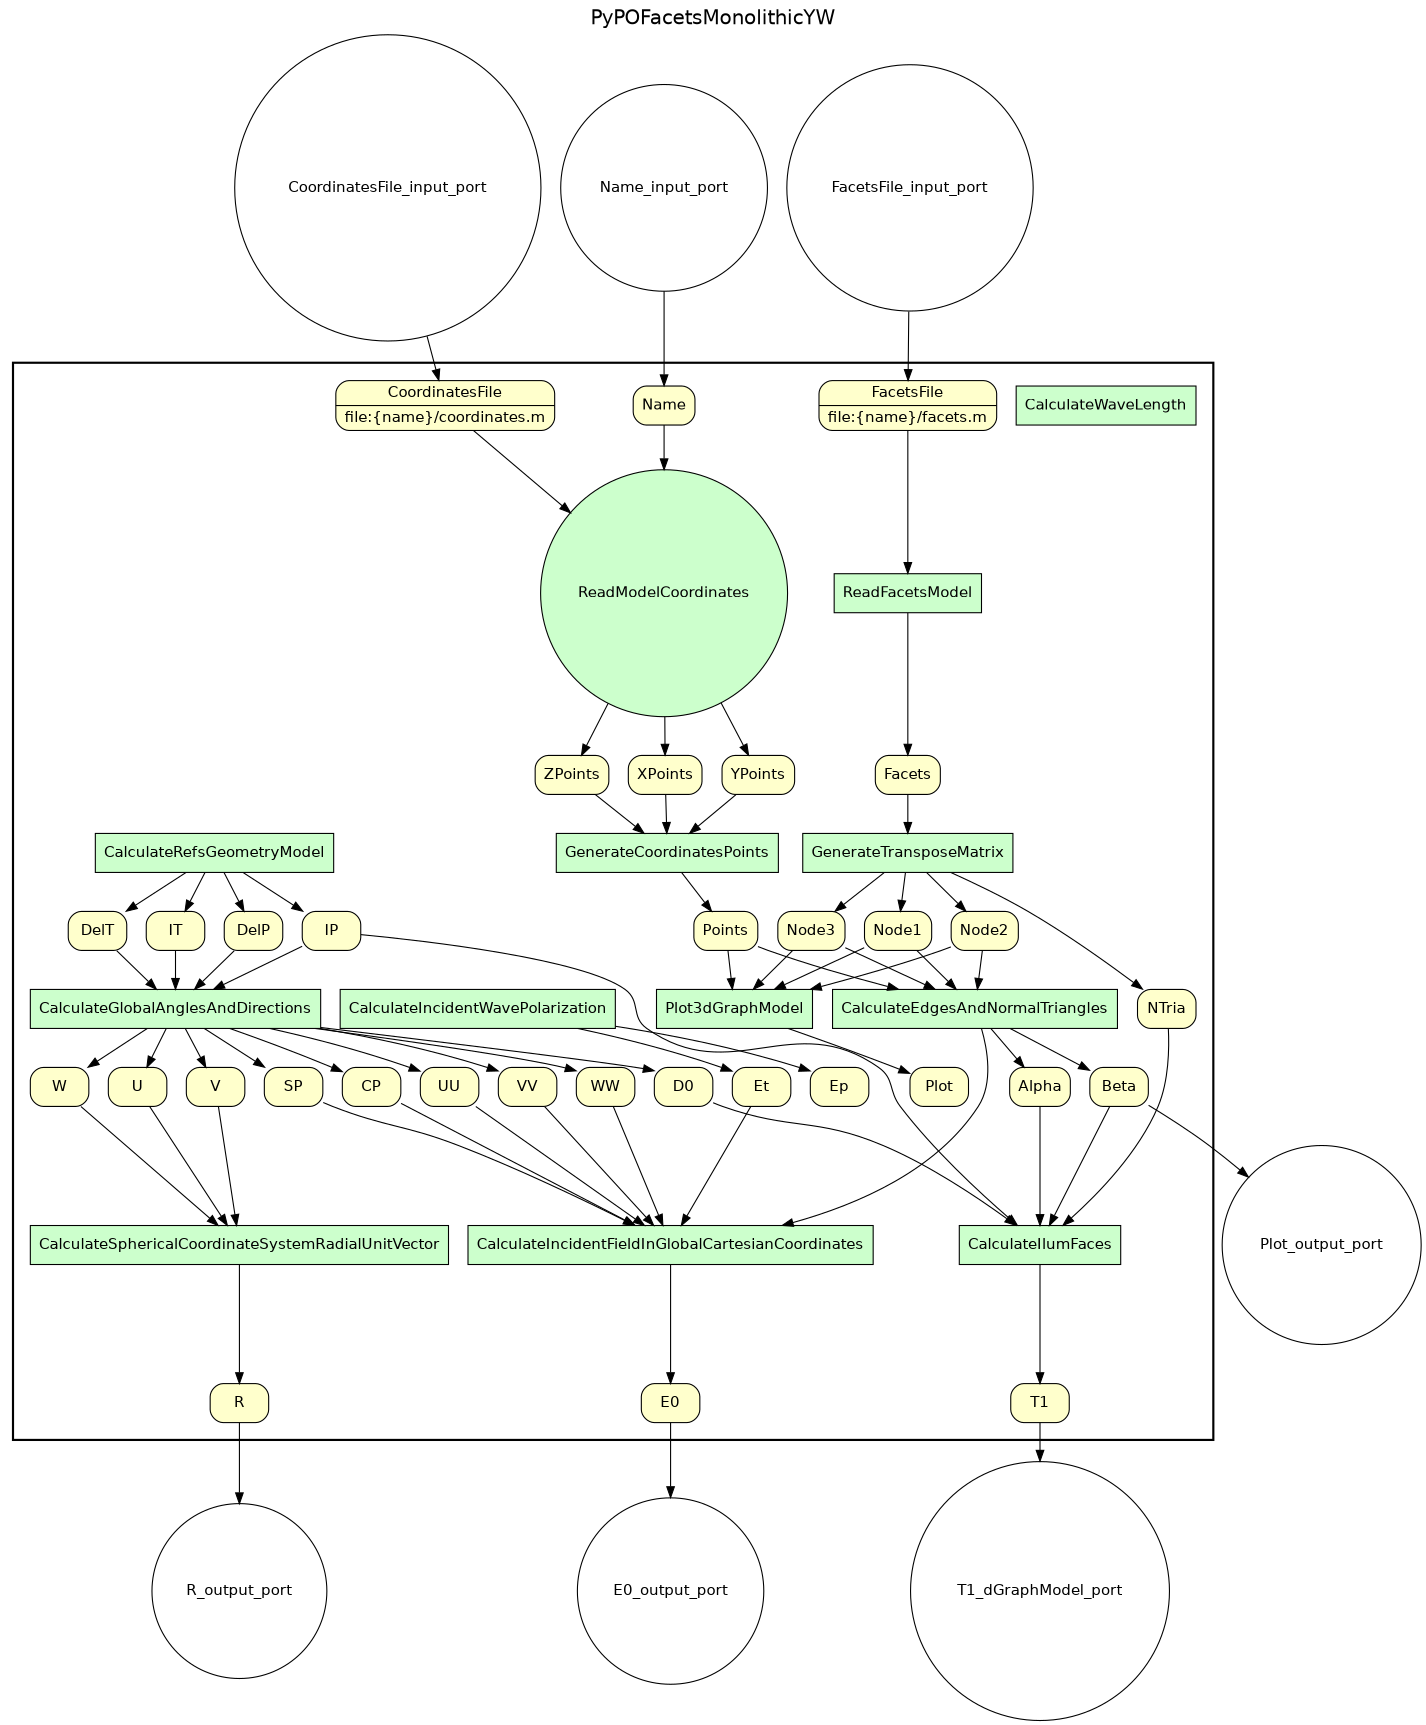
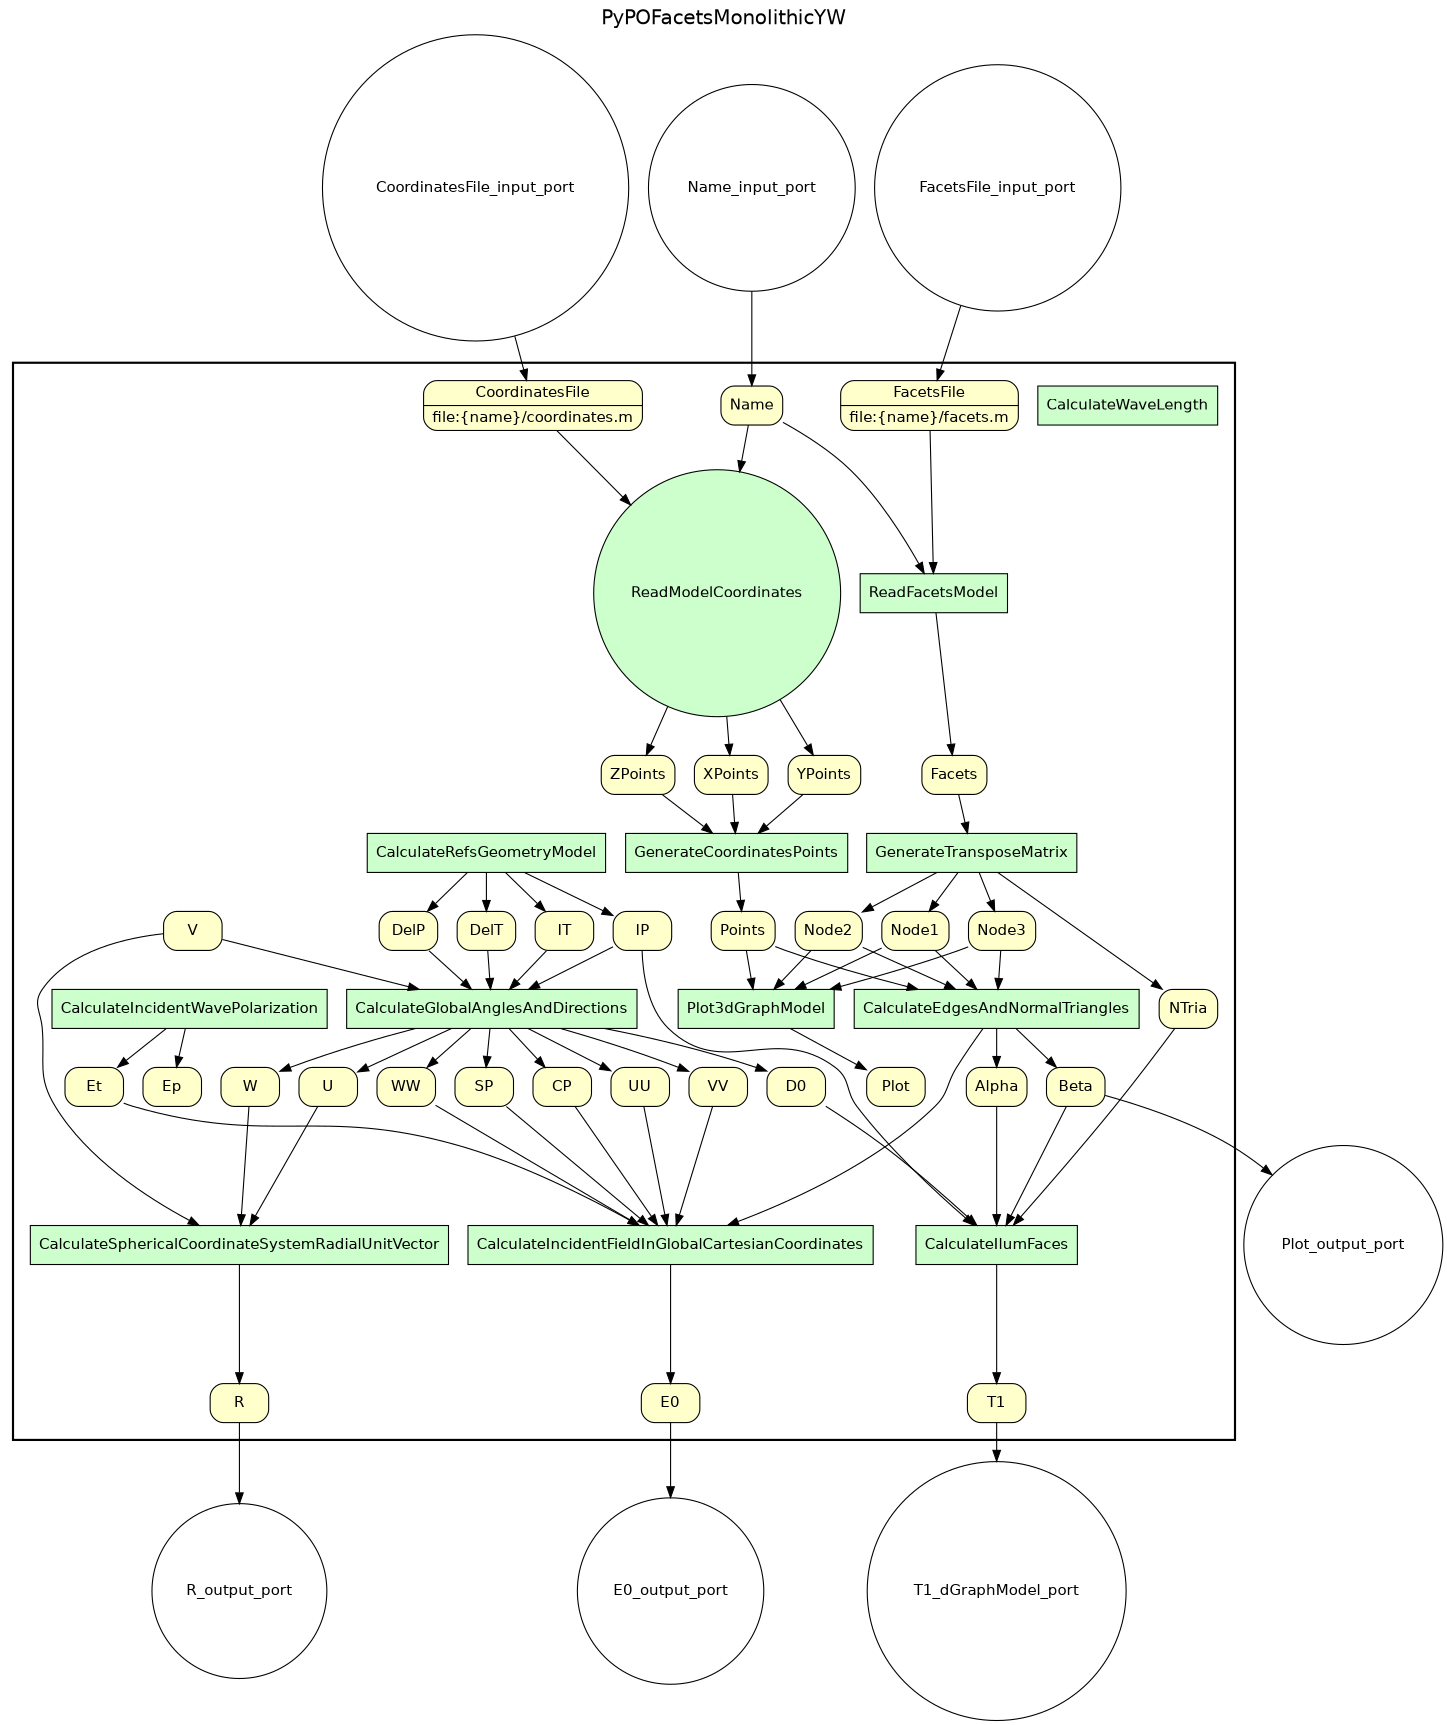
edge "Name" -> "ReadFacetsModel": added
edge "CalculateGlobalAnglesAndDirections" -> "V": reversed
